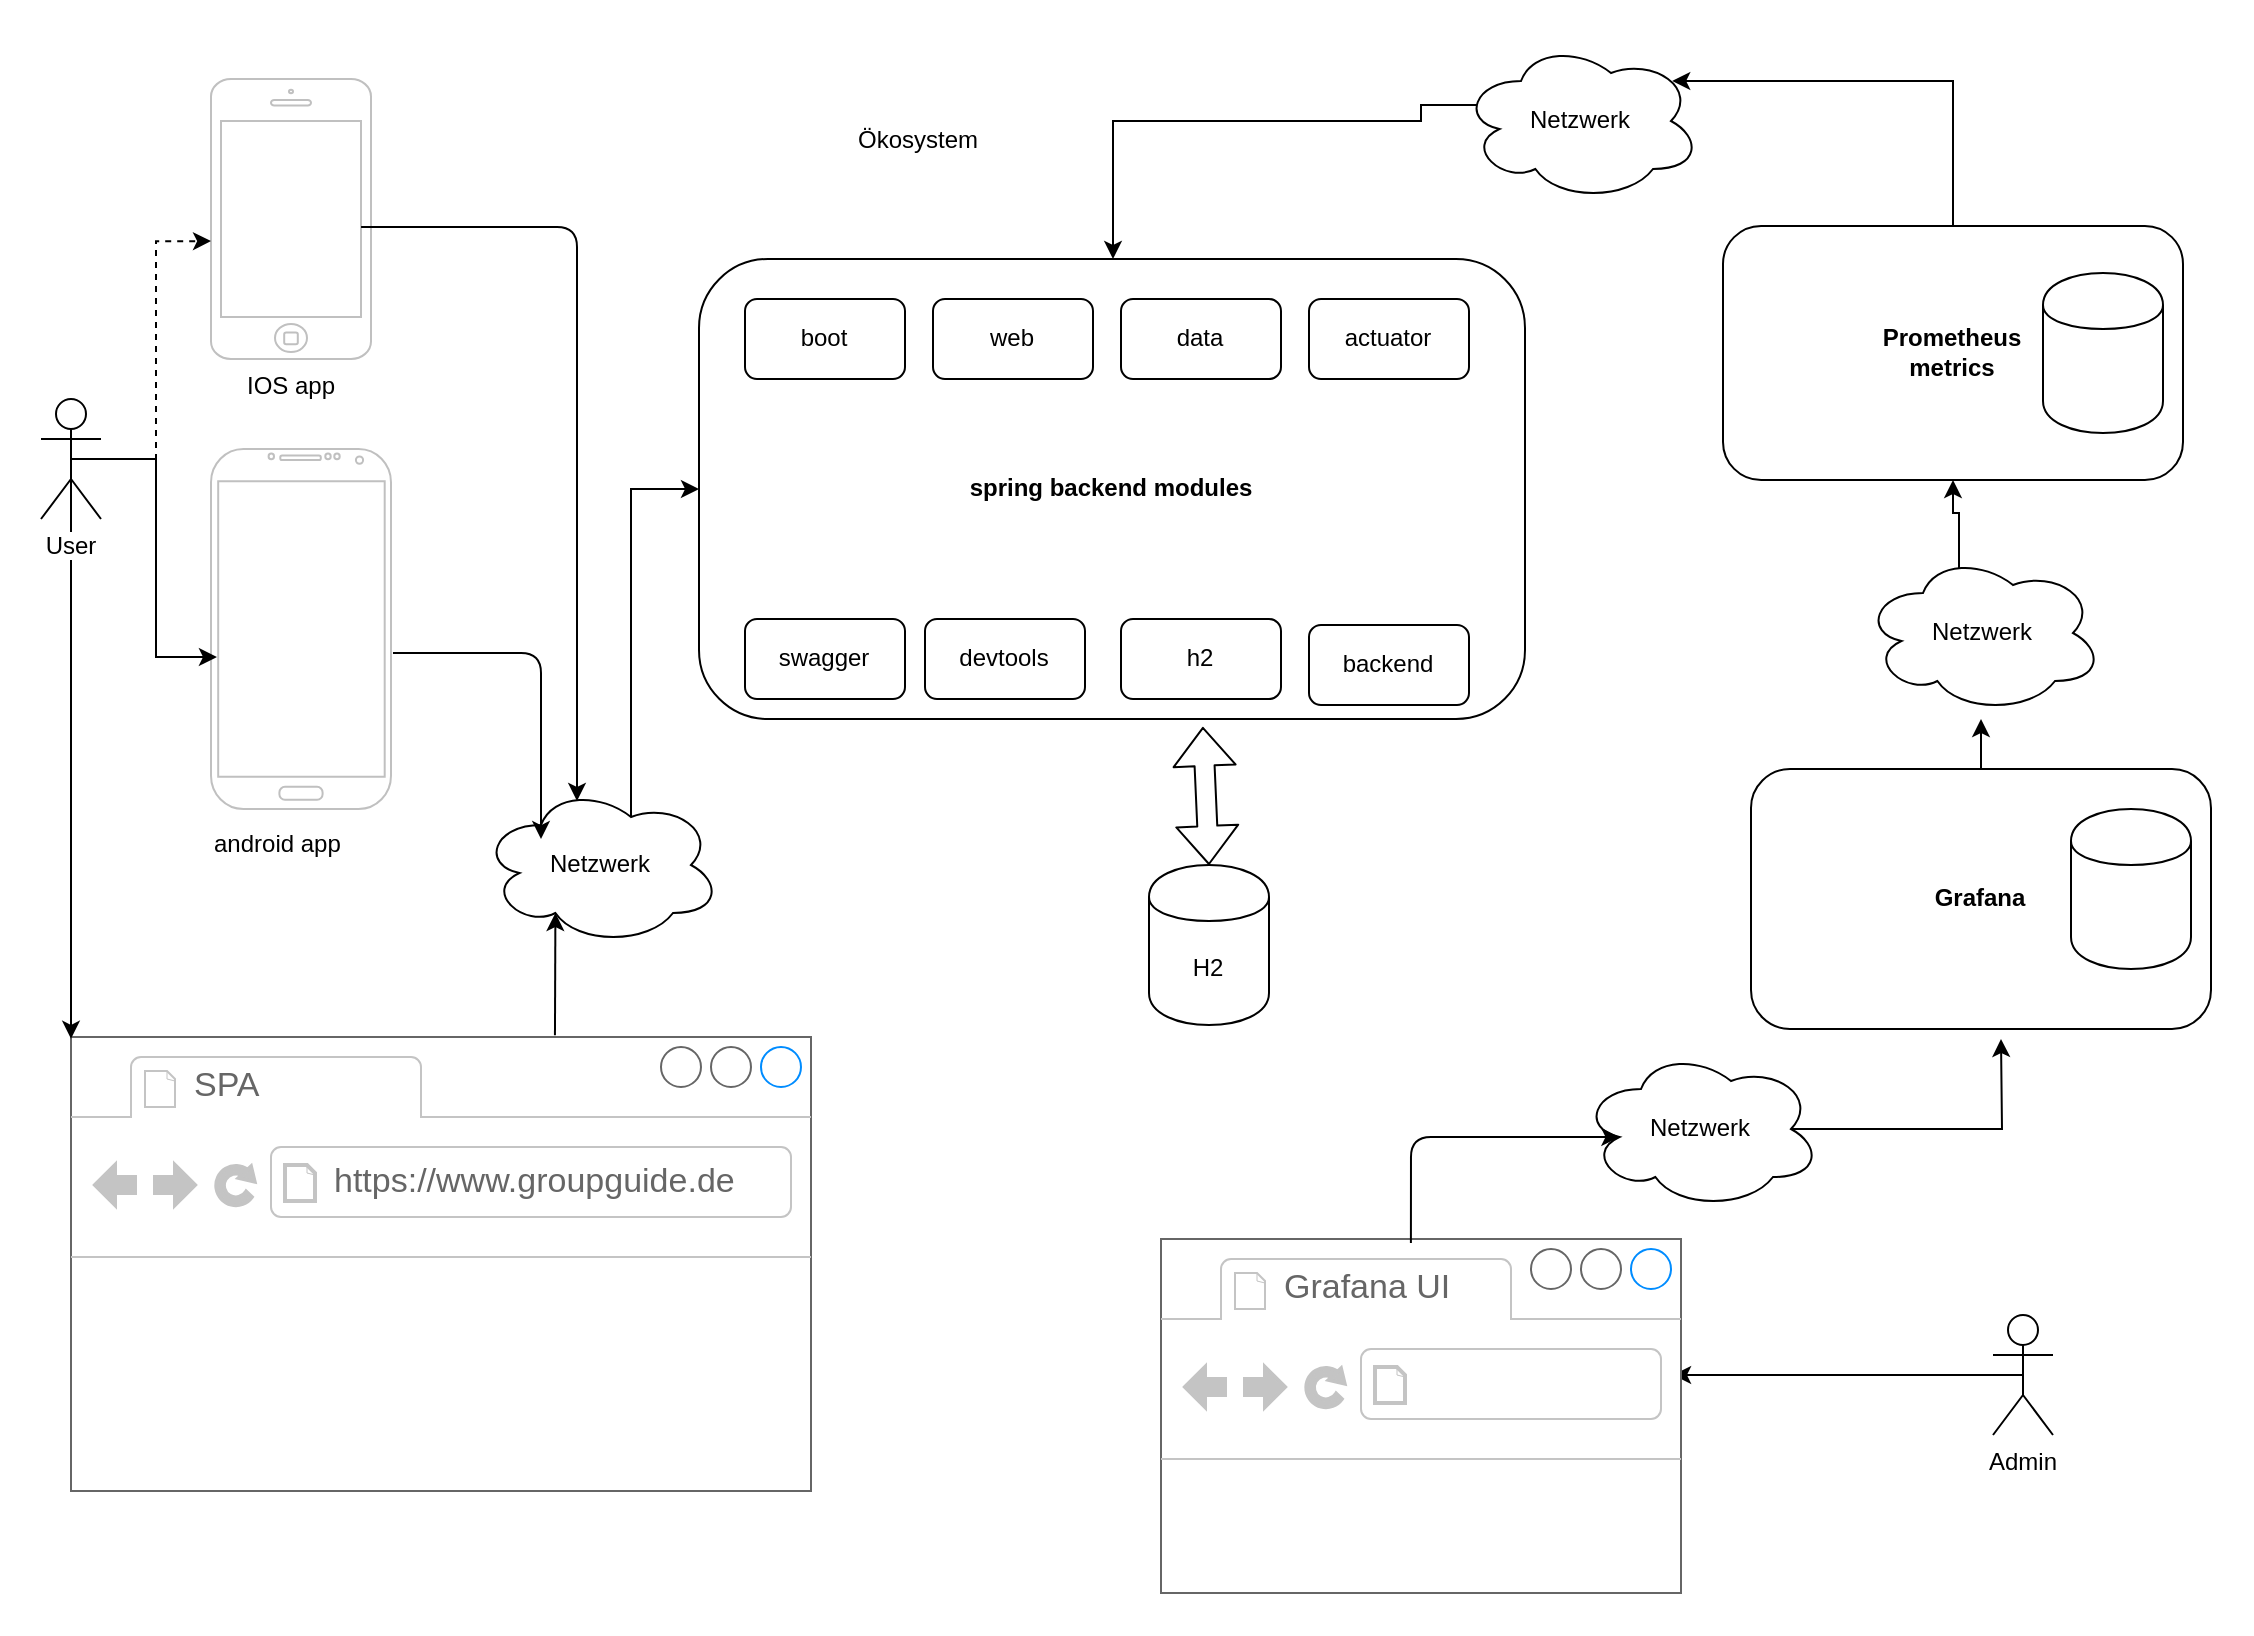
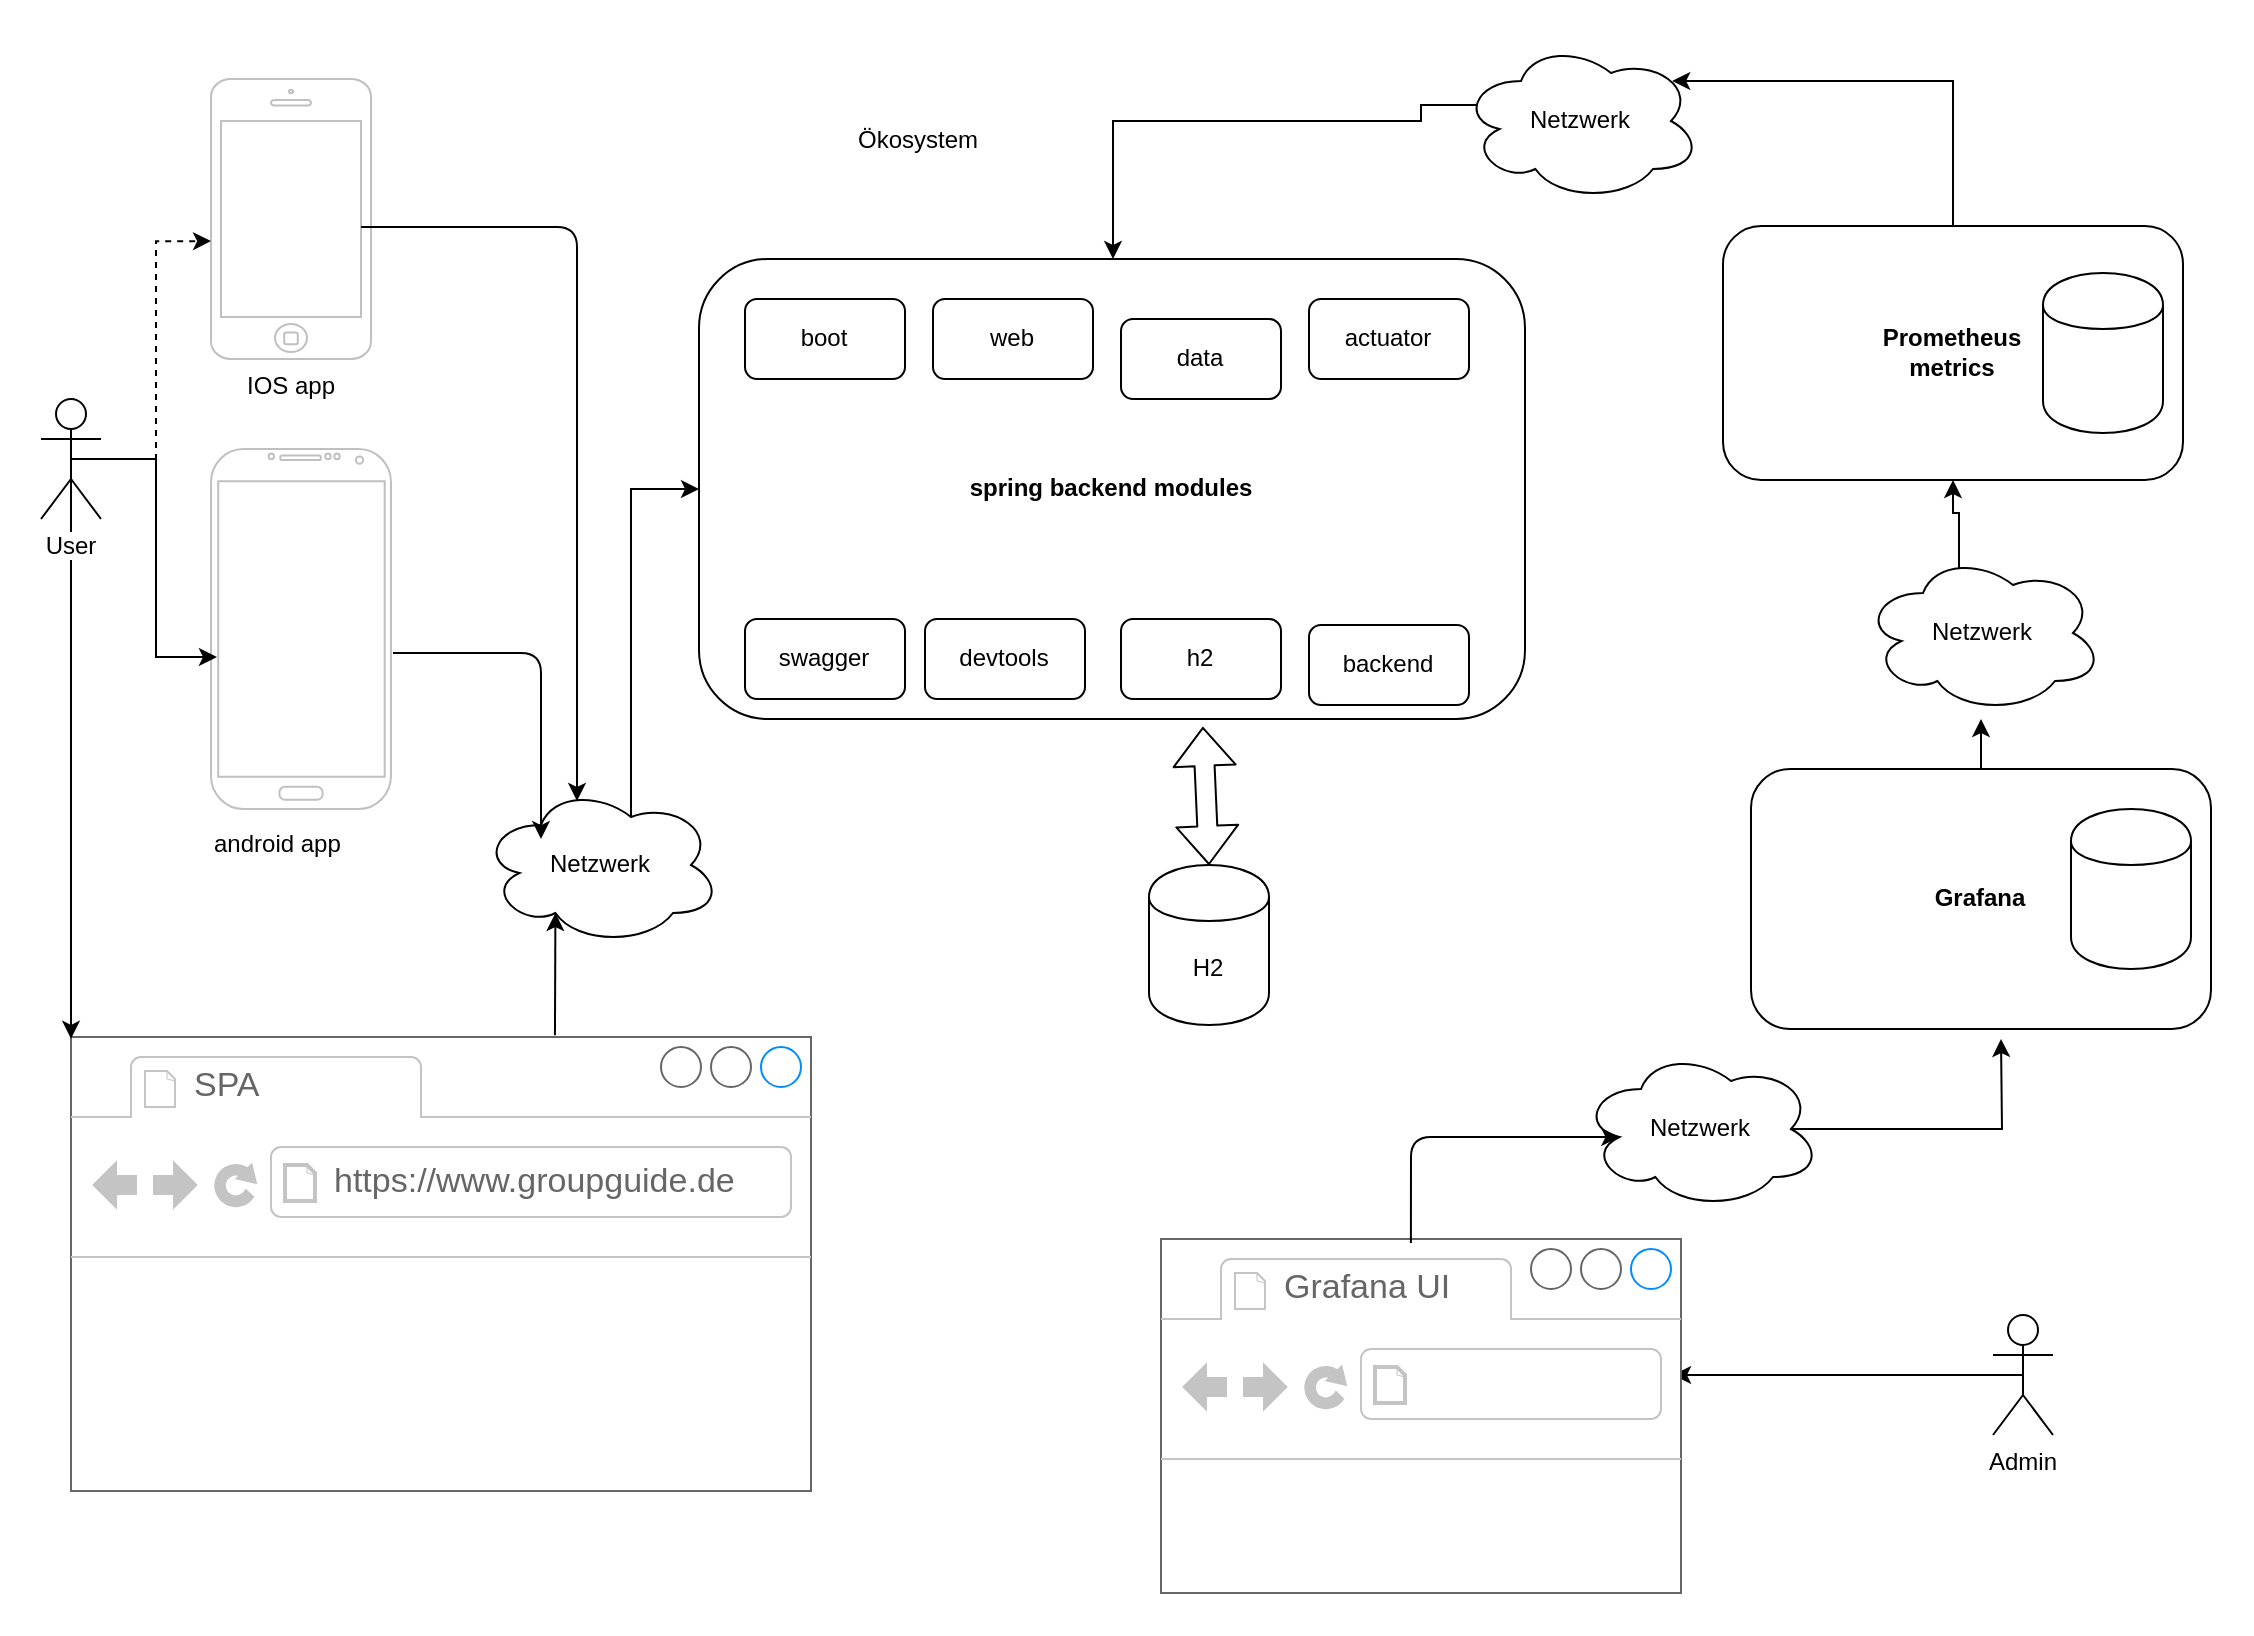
node "data": moved (1201, 339) -> (1201, 359)
